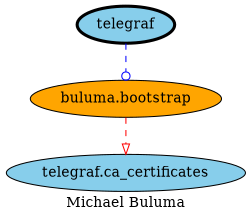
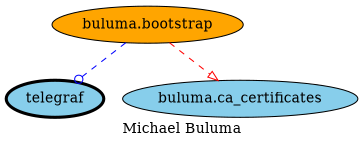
edge "telegraf" -> "buluma.bootstrap": reversed
node "telegraf.ca_certificates": label "telegraf.ca_certificates" -> "buluma.ca_certificates"
